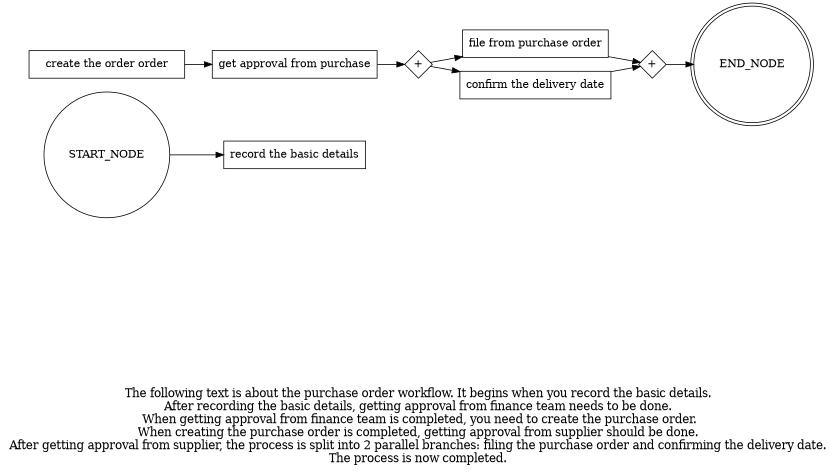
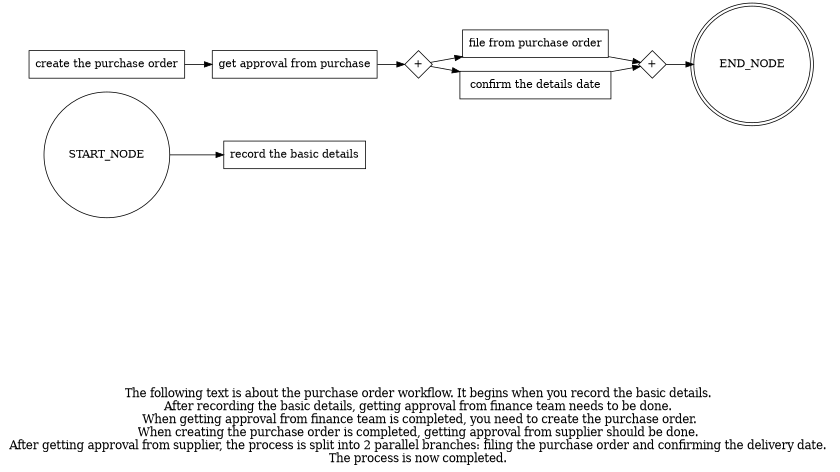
node "create the order order": label "create the order order" -> "create the purchase order"
node "confirm the delivery date": label "confirm the delivery date" -> "confirm the details date"
